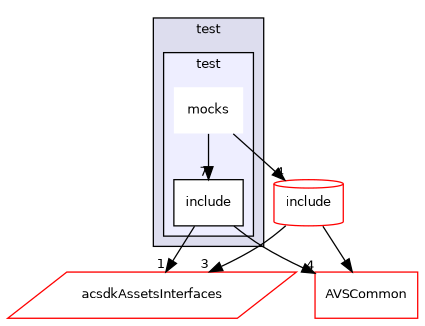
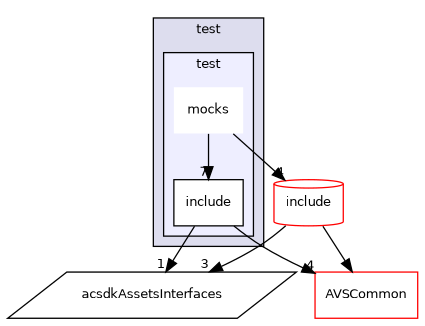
node "acsdkAssetsInterfaces": color red -> black
